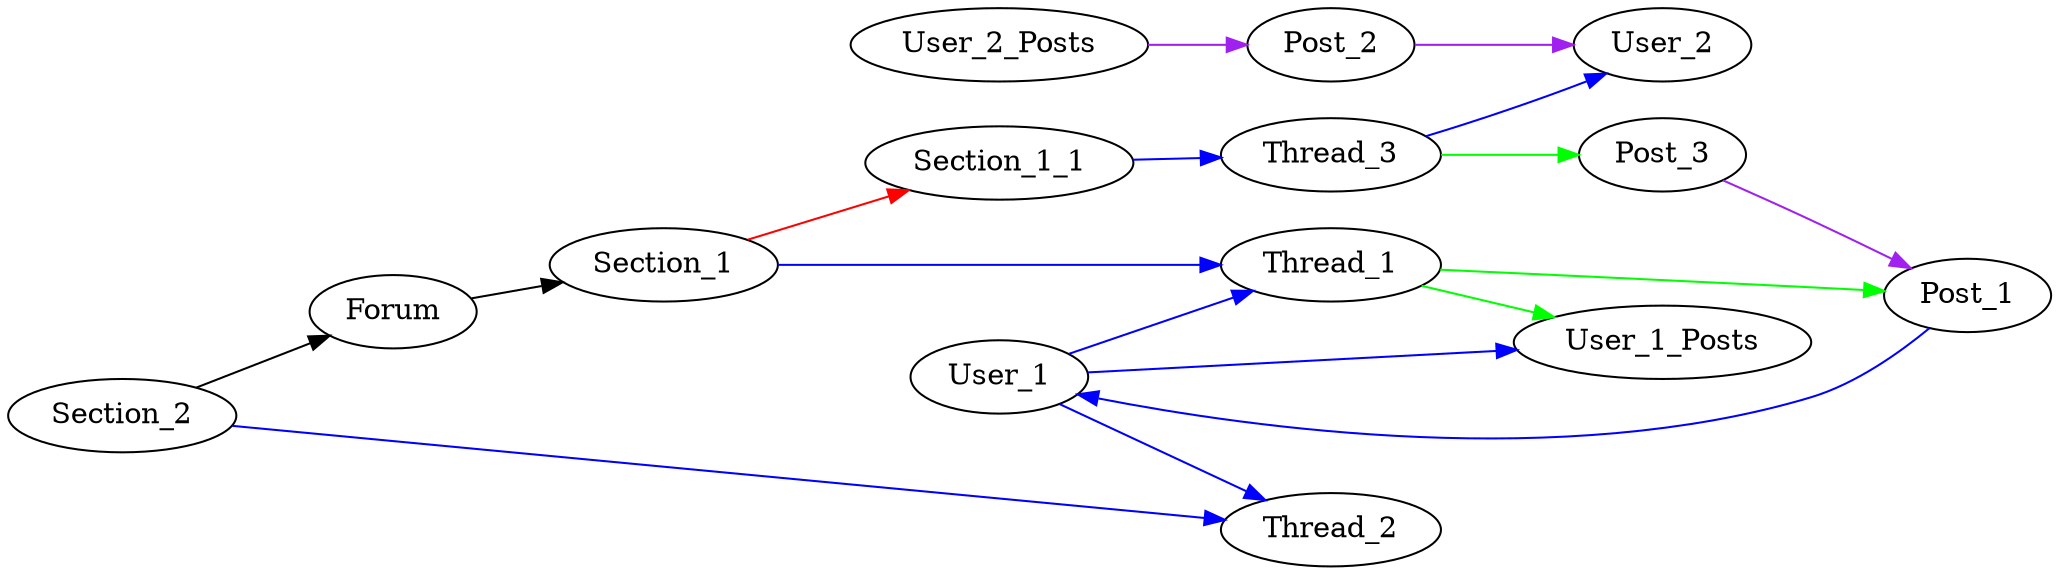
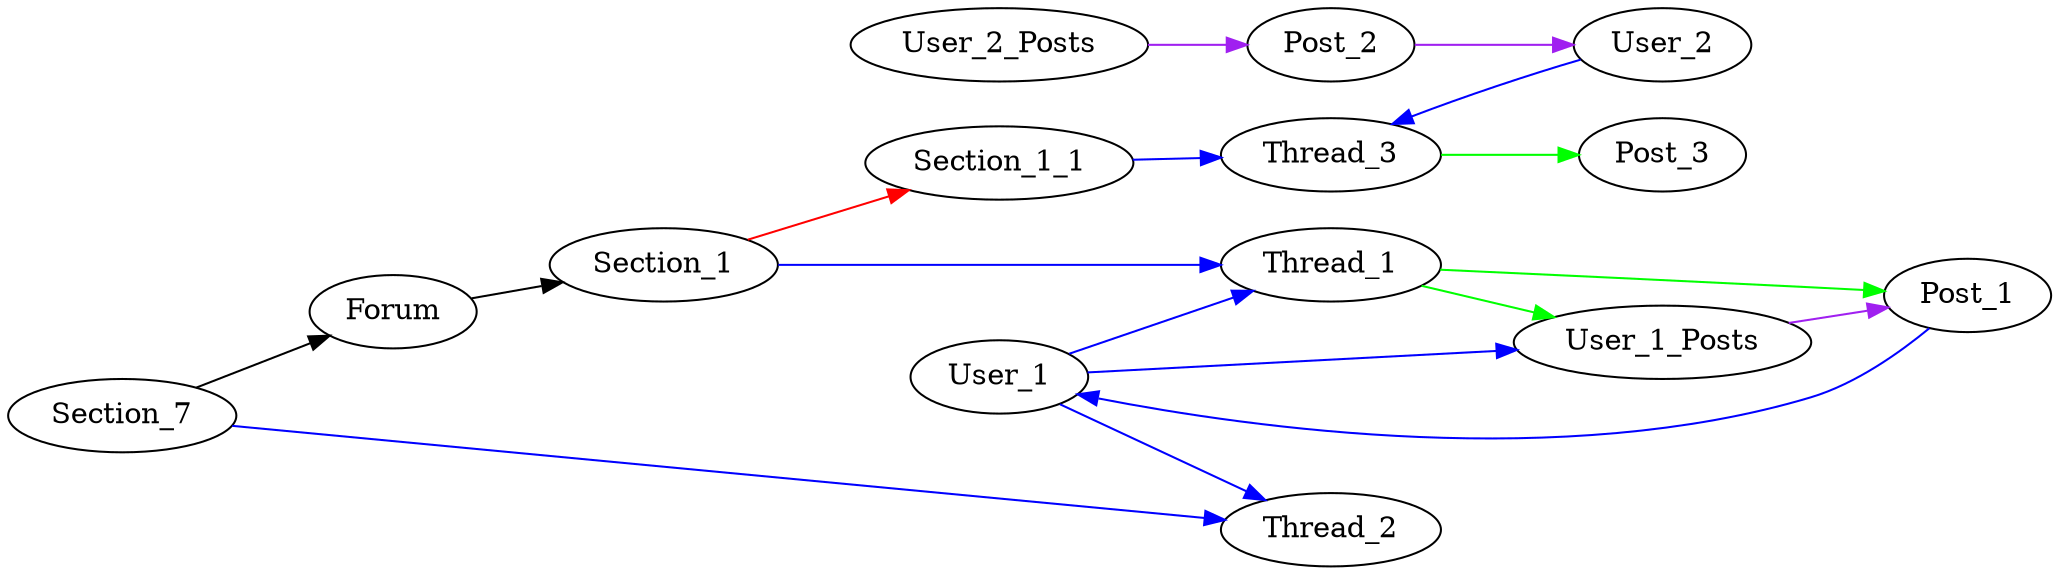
edge "Thread_3" -> "User_2": reversed
edge "Post_3" -> "Post_1": now "User_1_Posts" -> "Post_1"
node "Section_2": label "Section_2" -> "Section_7"
